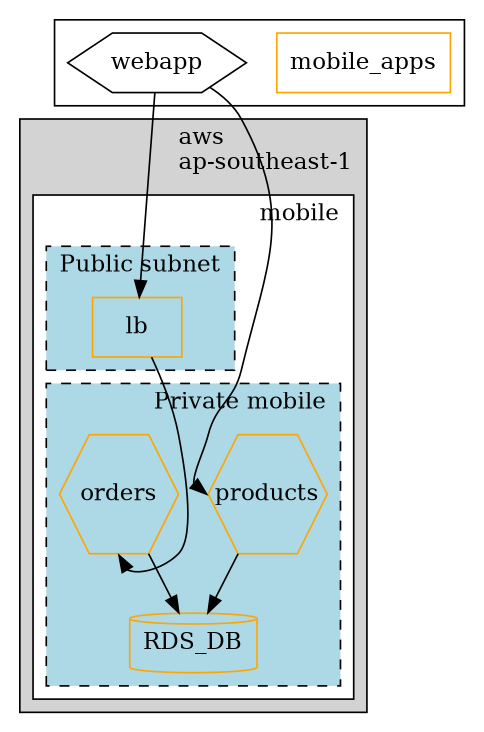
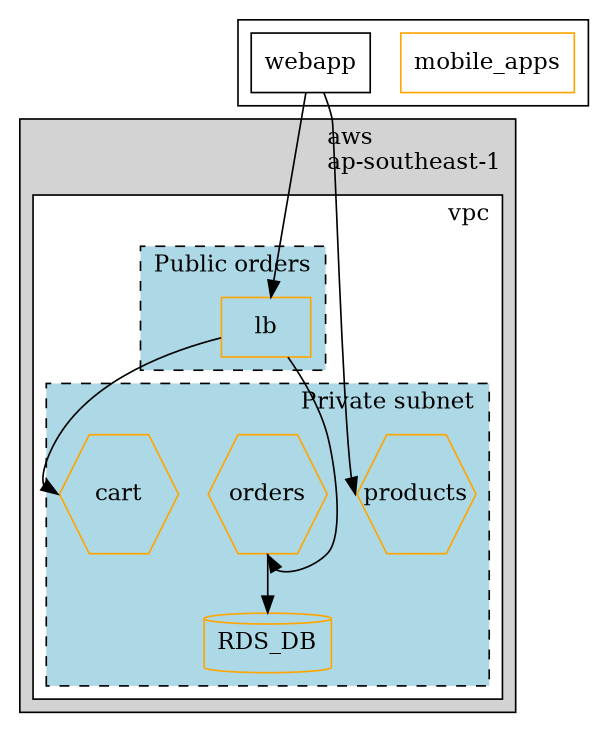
node "webapp": shape hexagon -> box
cluster "mobile": label "mobile" -> "vpc"
cluster "Public subnet": label "Public subnet" -> "Public orders"
cluster "Private mobile": label "Private mobile" -> "Private subnet"
node "cart": added
edge "products" -> "RDS_DB": removed
